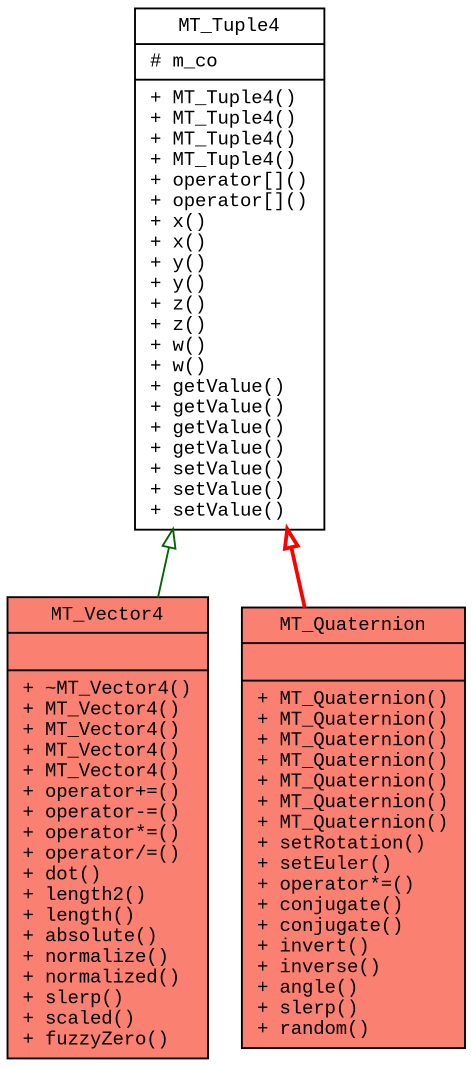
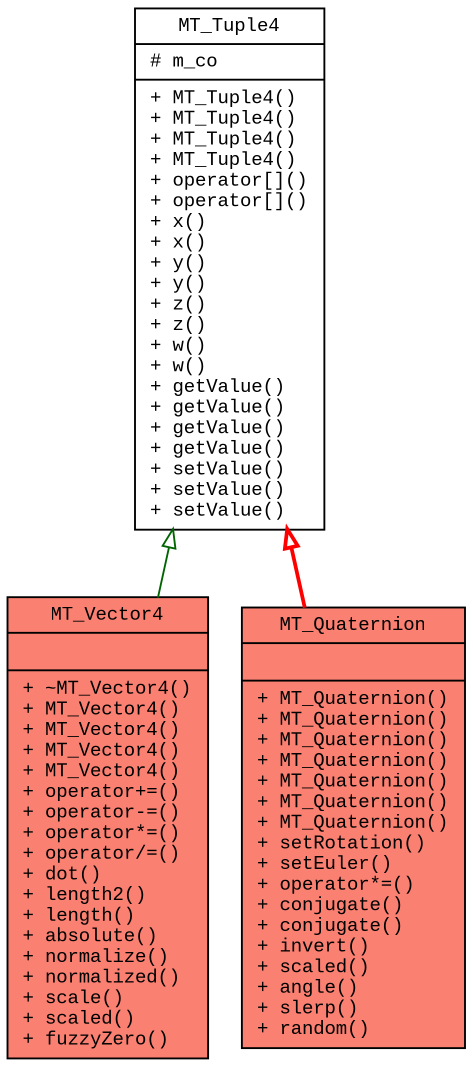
node "MT_Quaternion": text "+ inverse()" -> "+ scaled()"
node "MT_Vector4": text "+ slerp()" -> "+ scale()"
